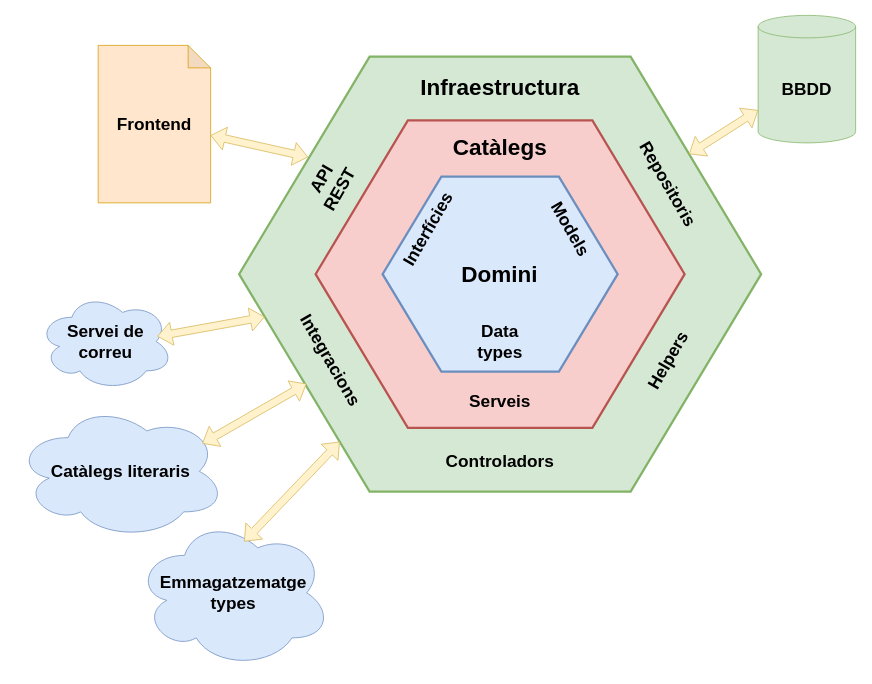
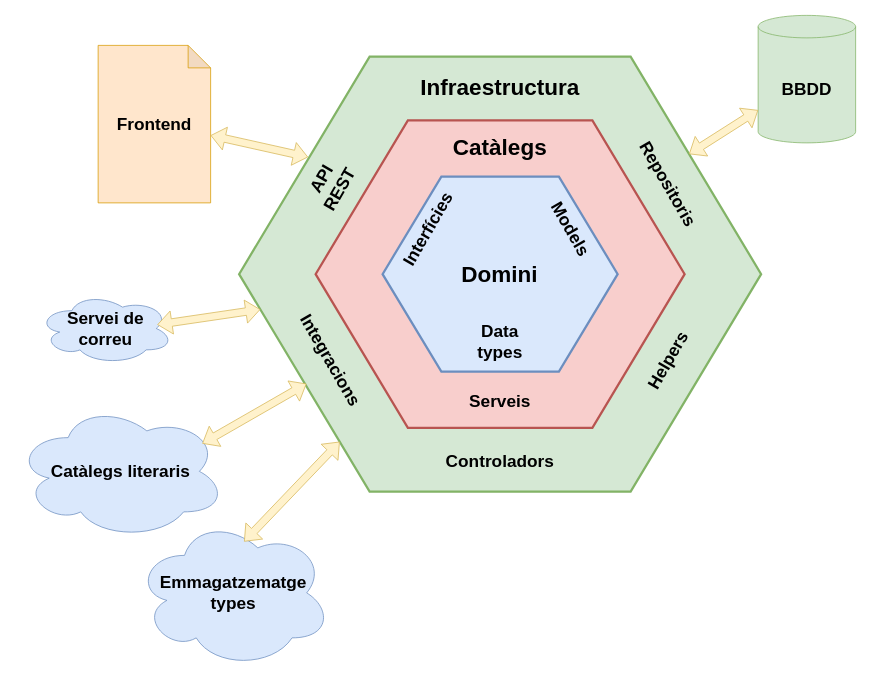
node "Servei de correu": size 135x98 -> 135x71
